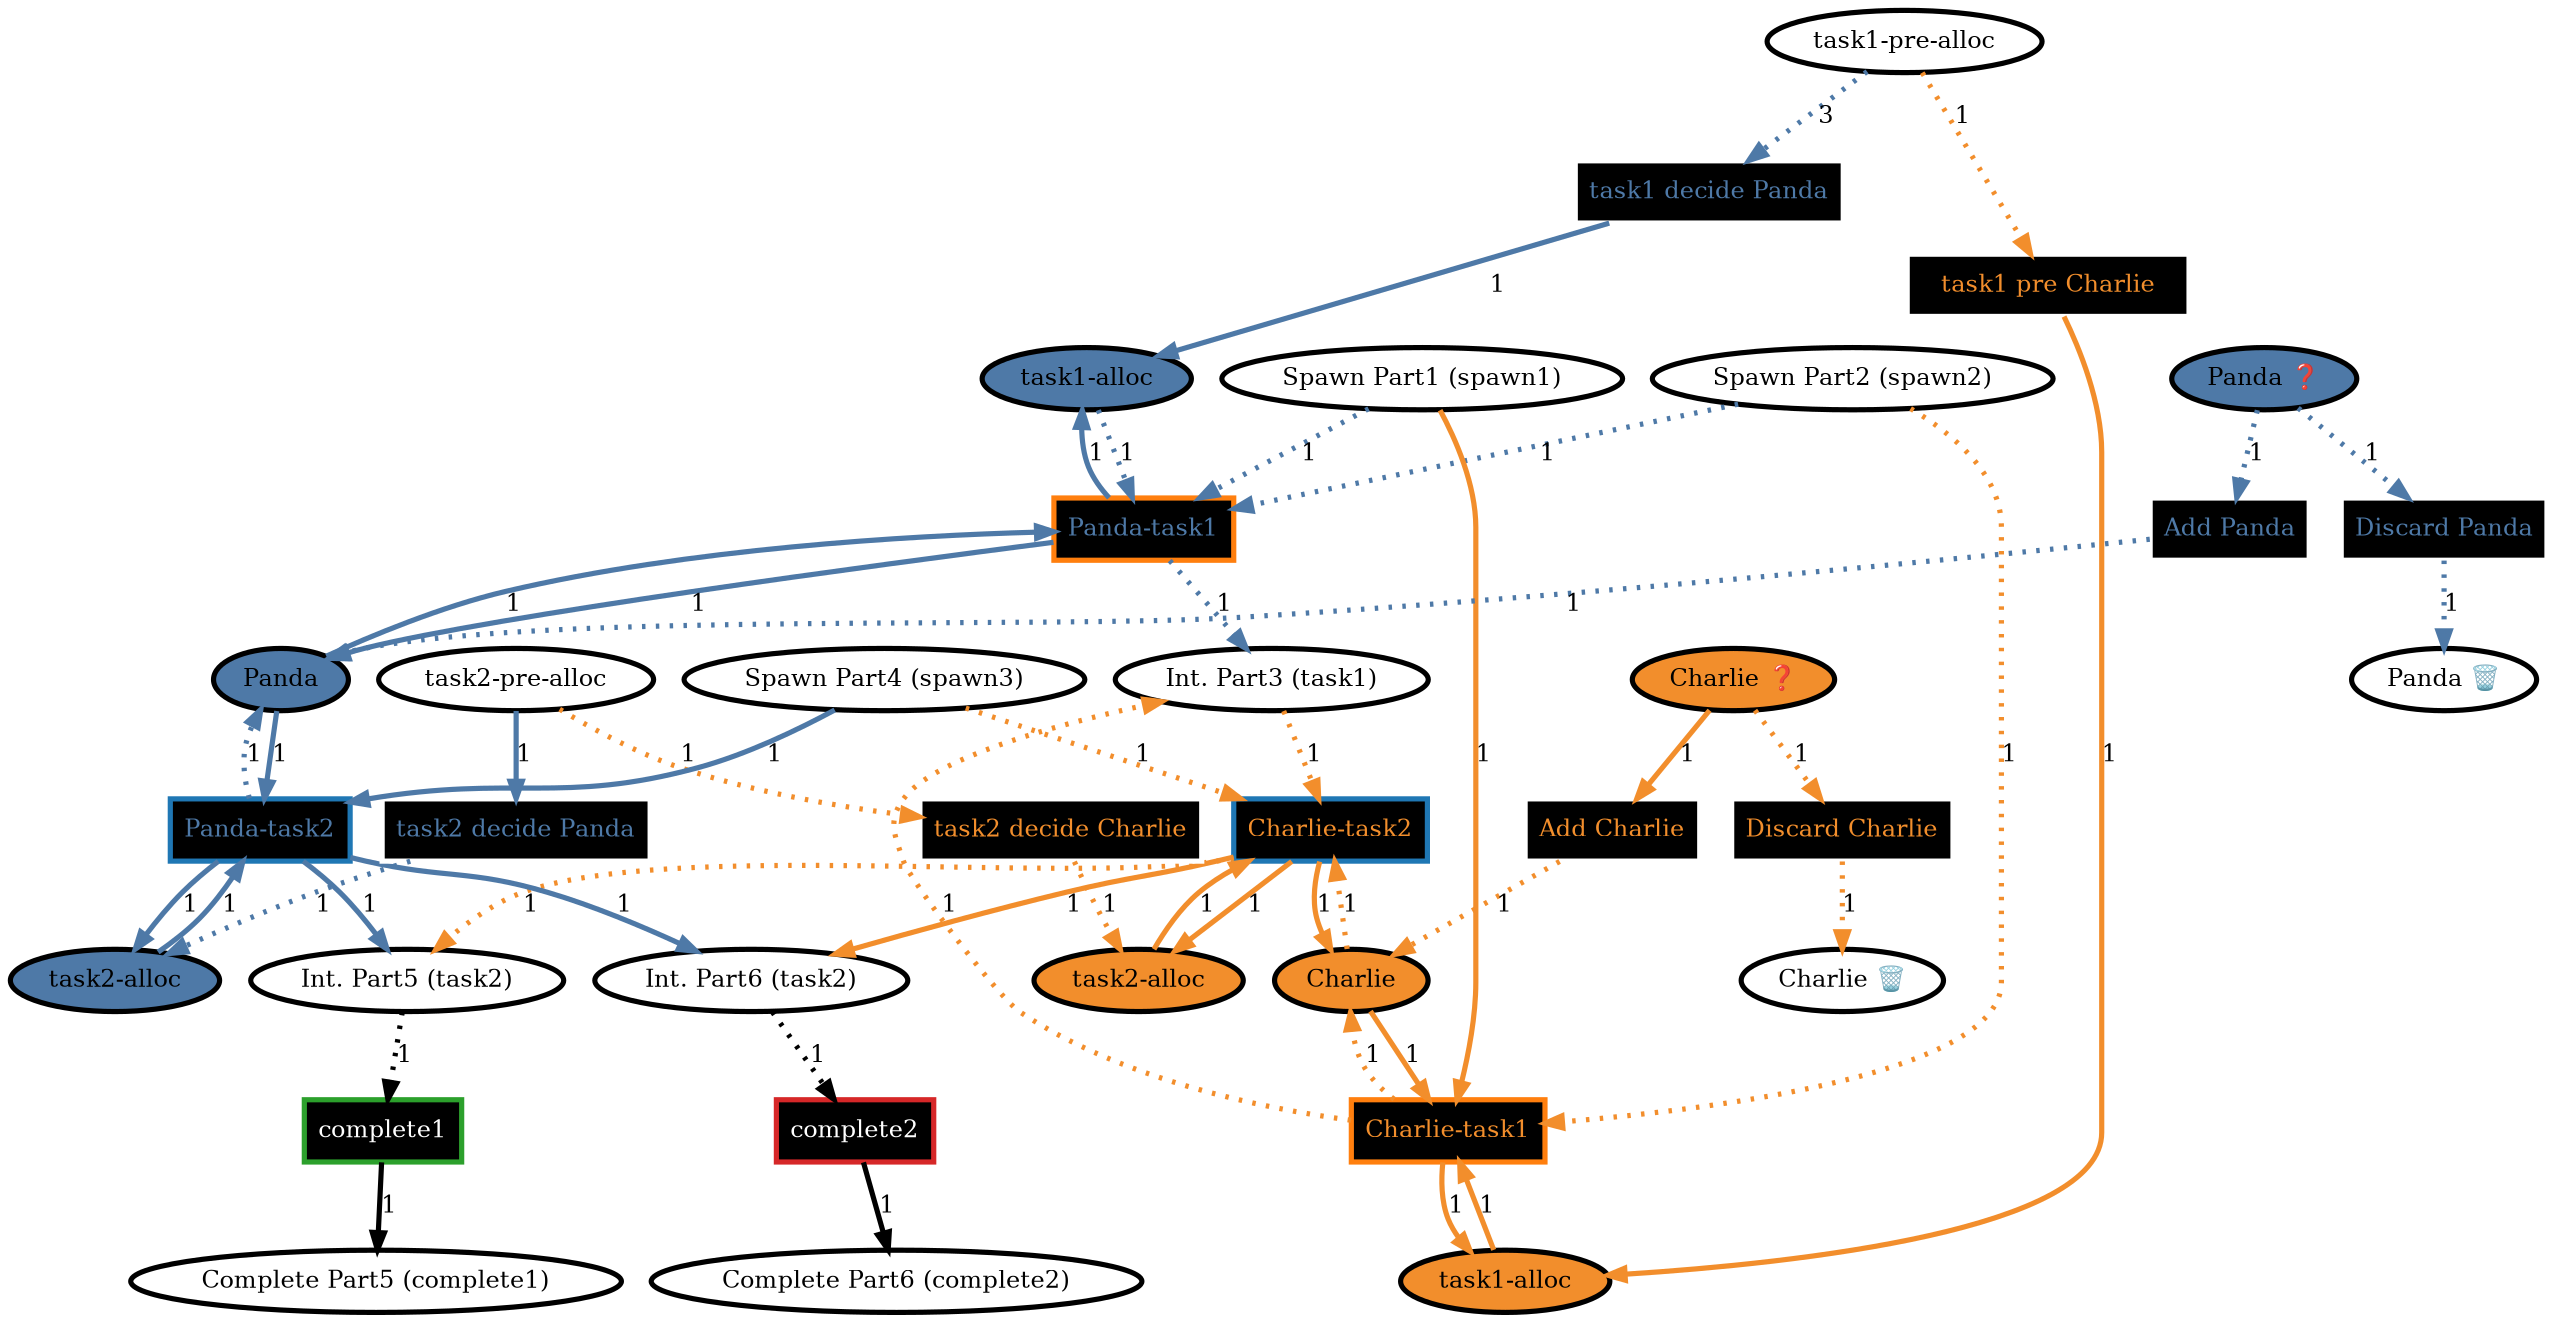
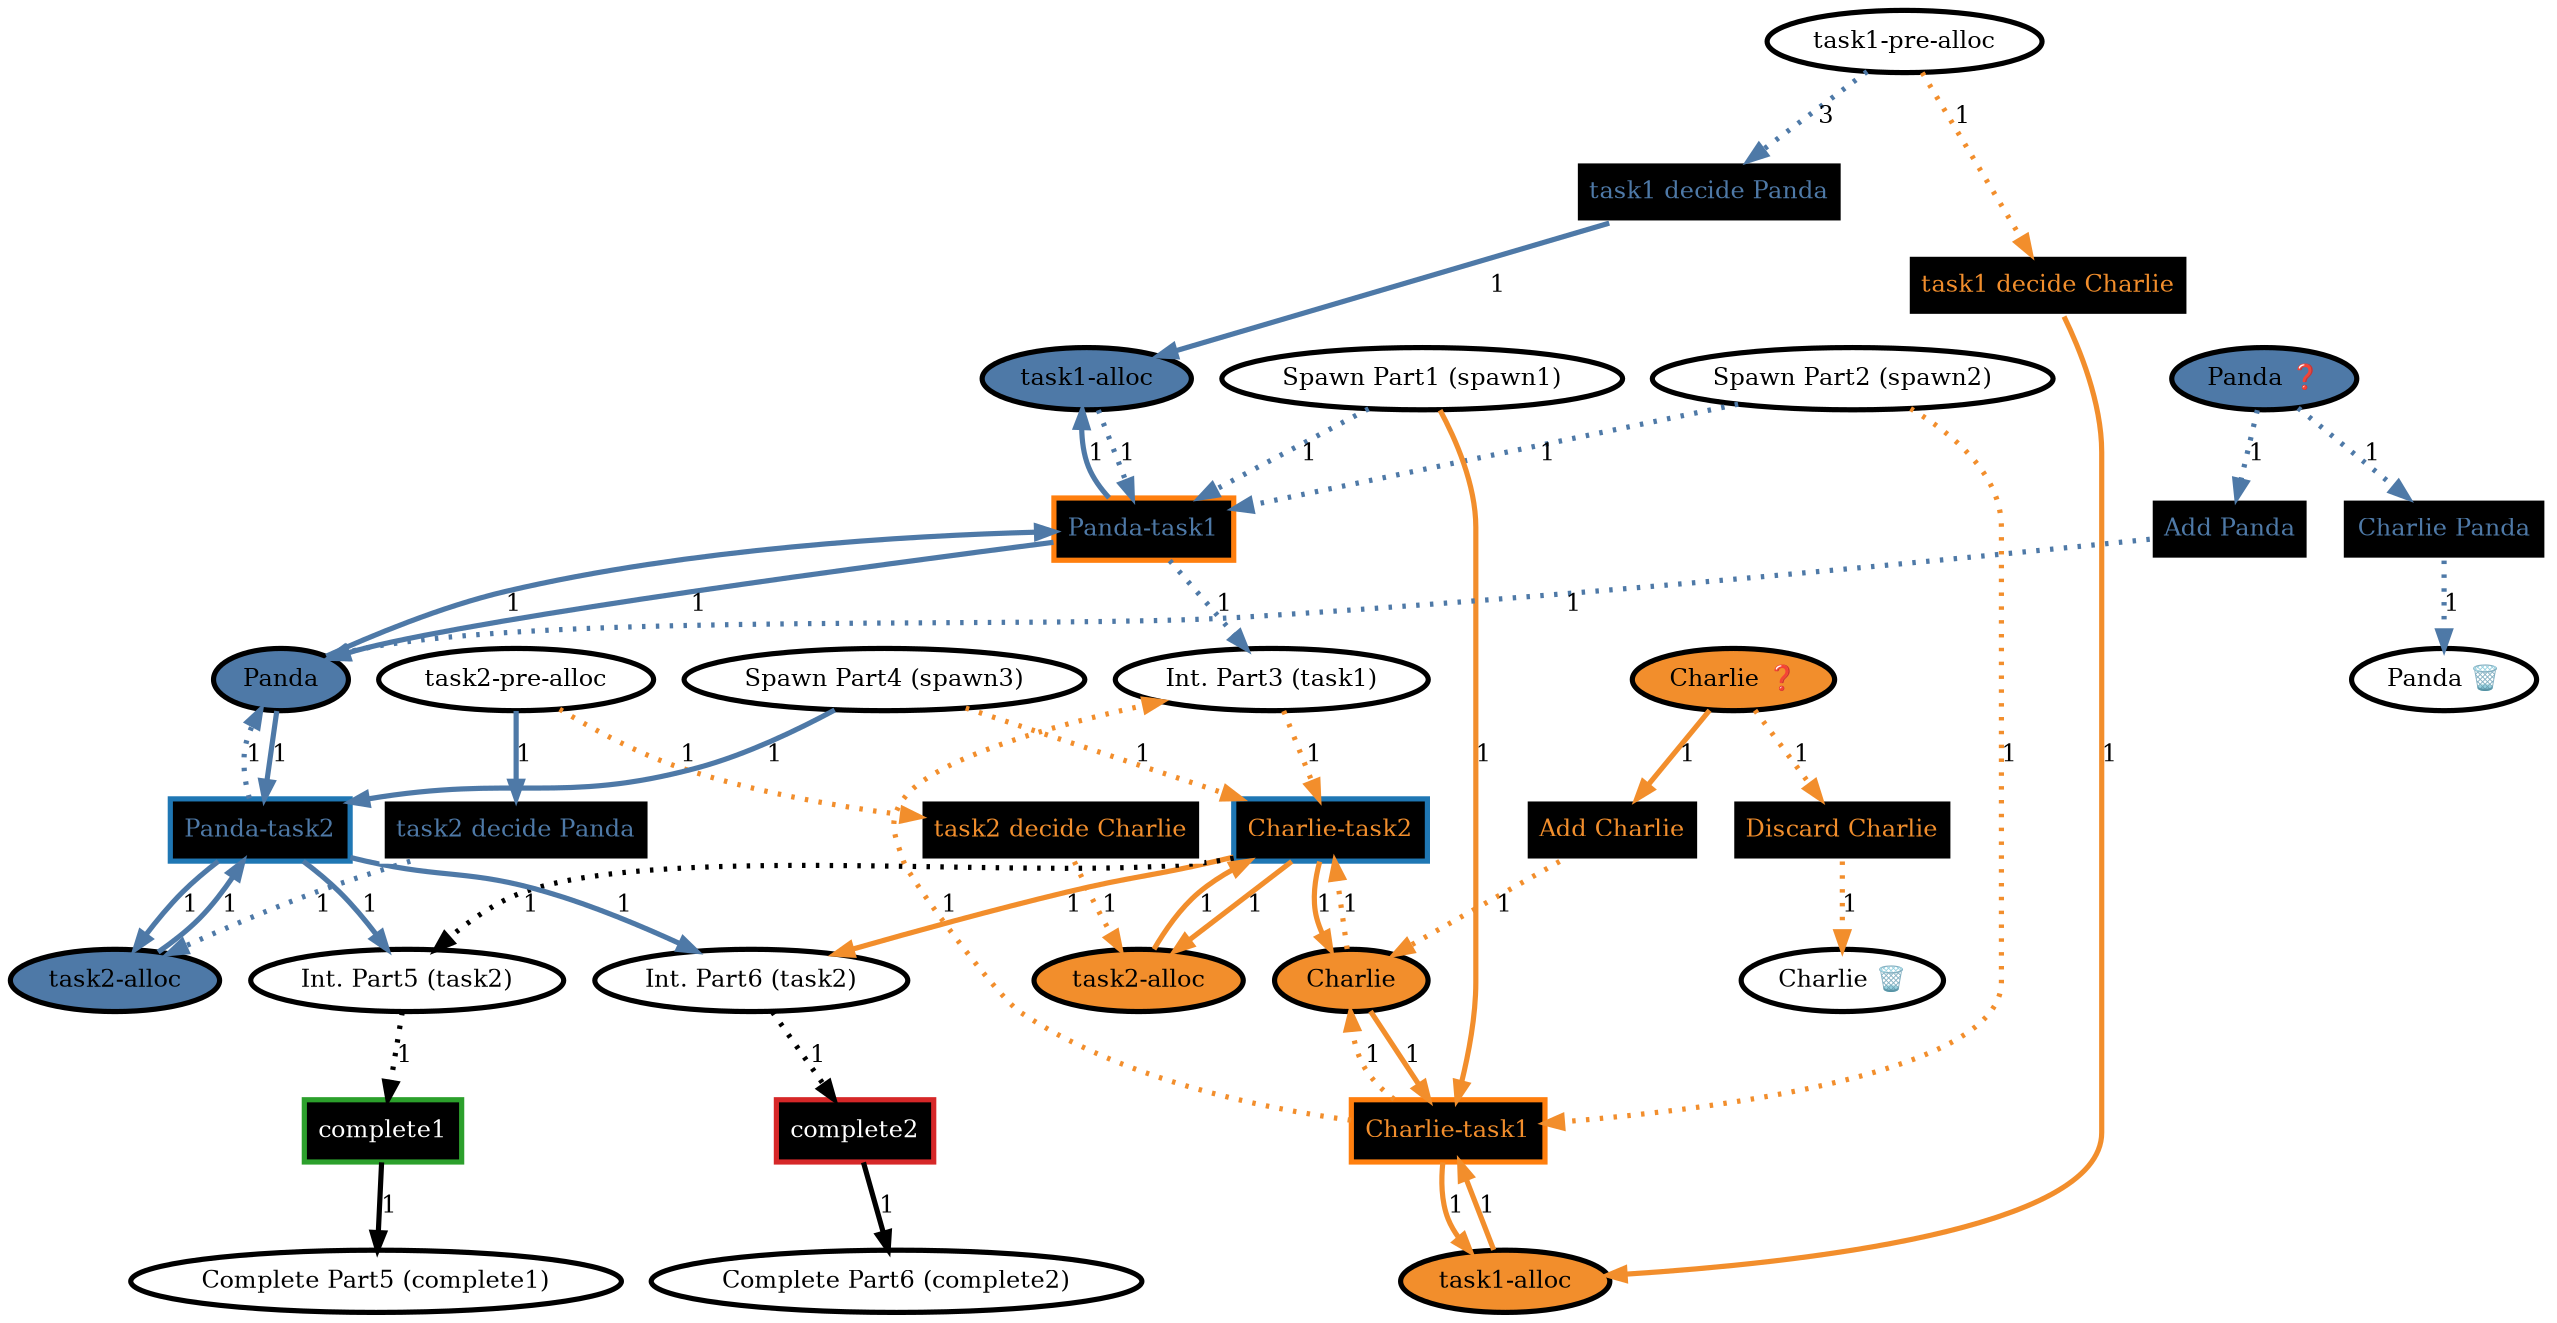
node "task1 pre Charlie": label "task1 pre Charlie" -> "task1 decide Charlie"
node "Discard Panda": label "Discard Panda" -> "Charlie Panda"
edge "Charlie-task2" -> "Int. Part5 (task2)": color #f28e2c -> #000000
